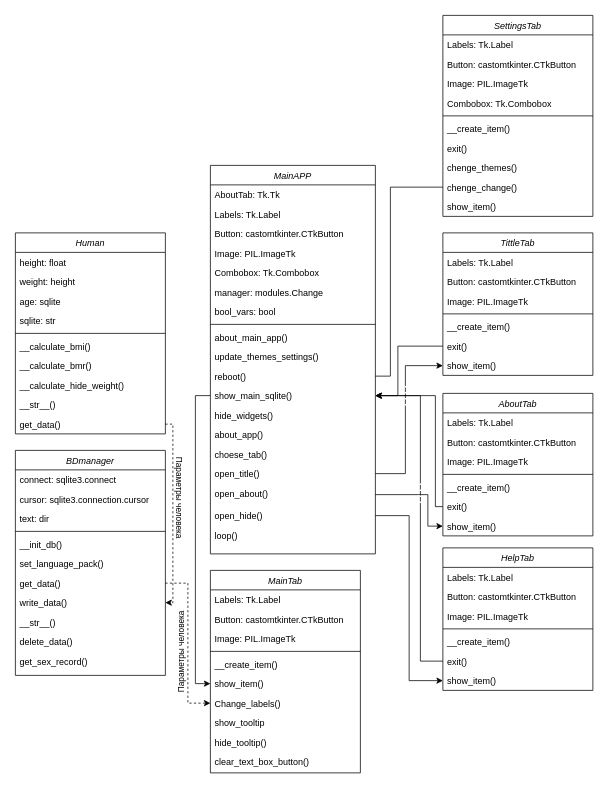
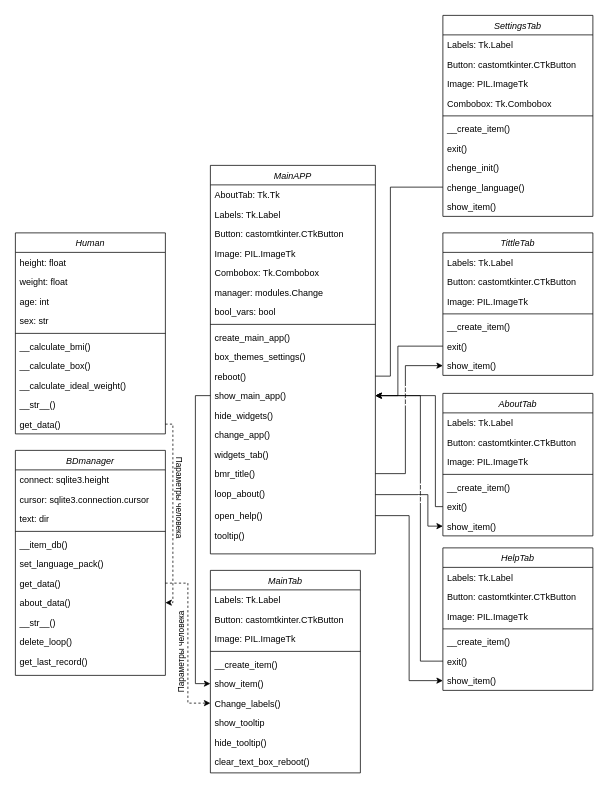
node "chenge_themes()": label "chenge_themes()" -> "chenge_init()"
node "chenge_change()": label "chenge_change()" -> "chenge_language()"
node "weight: height": label "weight: height" -> "weight: float"
node "age: sqlite": label "age: sqlite" -> "age: int"
node "sqlite: str": label "sqlite: str" -> "sex: str"
node "about_main_app()": label "about_main_app()" -> "create_main_app()"
node "update_themes_settings()": label "update_themes_settings()" -> "box_themes_settings()"
node "__calculate_bmr()": label "__calculate_bmr()" -> "__calculate_box()"
node "__calculate_hide_weight()": label "__calculate_hide_weight()" -> "__calculate_ideal_weight()"
node "show_main_sqlite()": label "show_main_sqlite()" -> "show_main_app()"
node "about_app()": label "about_app()" -> "change_app()"
node "choese_tab()": label "choese_tab()" -> "widgets_tab()"
node "open_title()": label "open_title()" -> "bmr_title()"
node "connect: sqlite3.connect": label "connect: sqlite3.connect" -> "connect: sqlite3.height"
node "open_about()": label "open_about()" -> "loop_about()"
node "open_hide()": label "open_hide()" -> "open_help()"
node "loop()": label "loop()" -> "tooltip()"
node "__init_db()": label "__init_db()" -> "__item_db()"
node "write_data()": label "write_data()" -> "about_data()"
node "delete_data()": label "delete_data()" -> "delete_loop()"
node "get_sex_record()": label "get_sex_record()" -> "get_last_record()"
node "clear_text_box_button()": label "clear_text_box_button()" -> "clear_text_box_reboot()"
